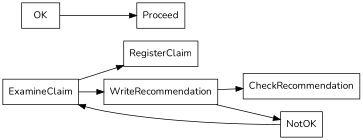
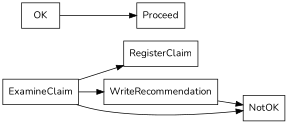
node "CheckRecommendation": removed
edge "NotOK" -> "ExamineClaim": reversed
